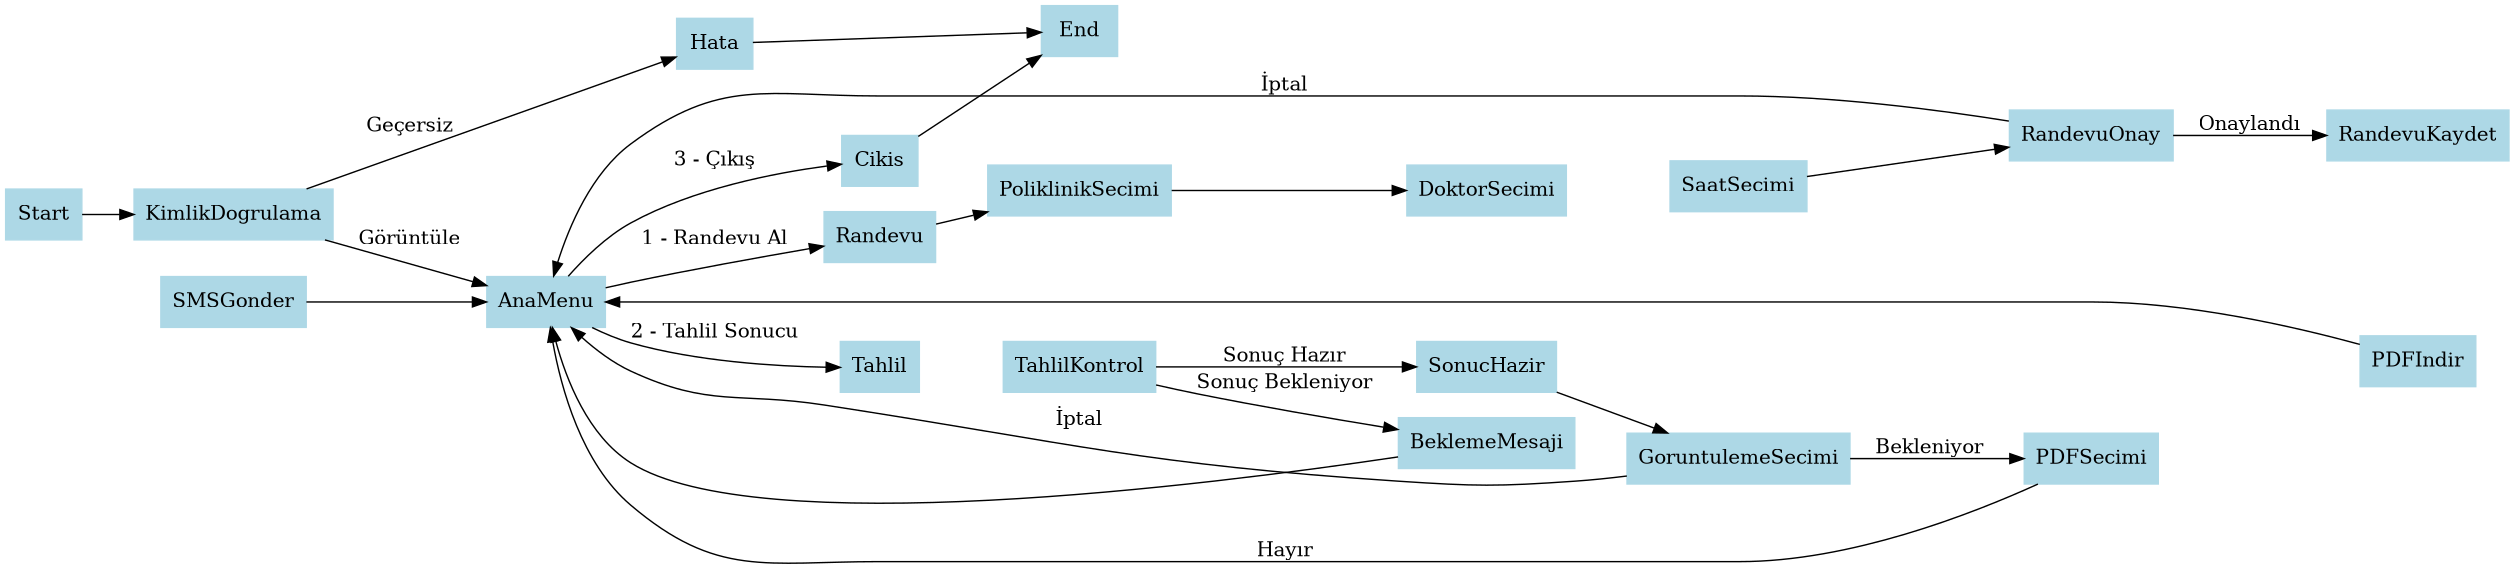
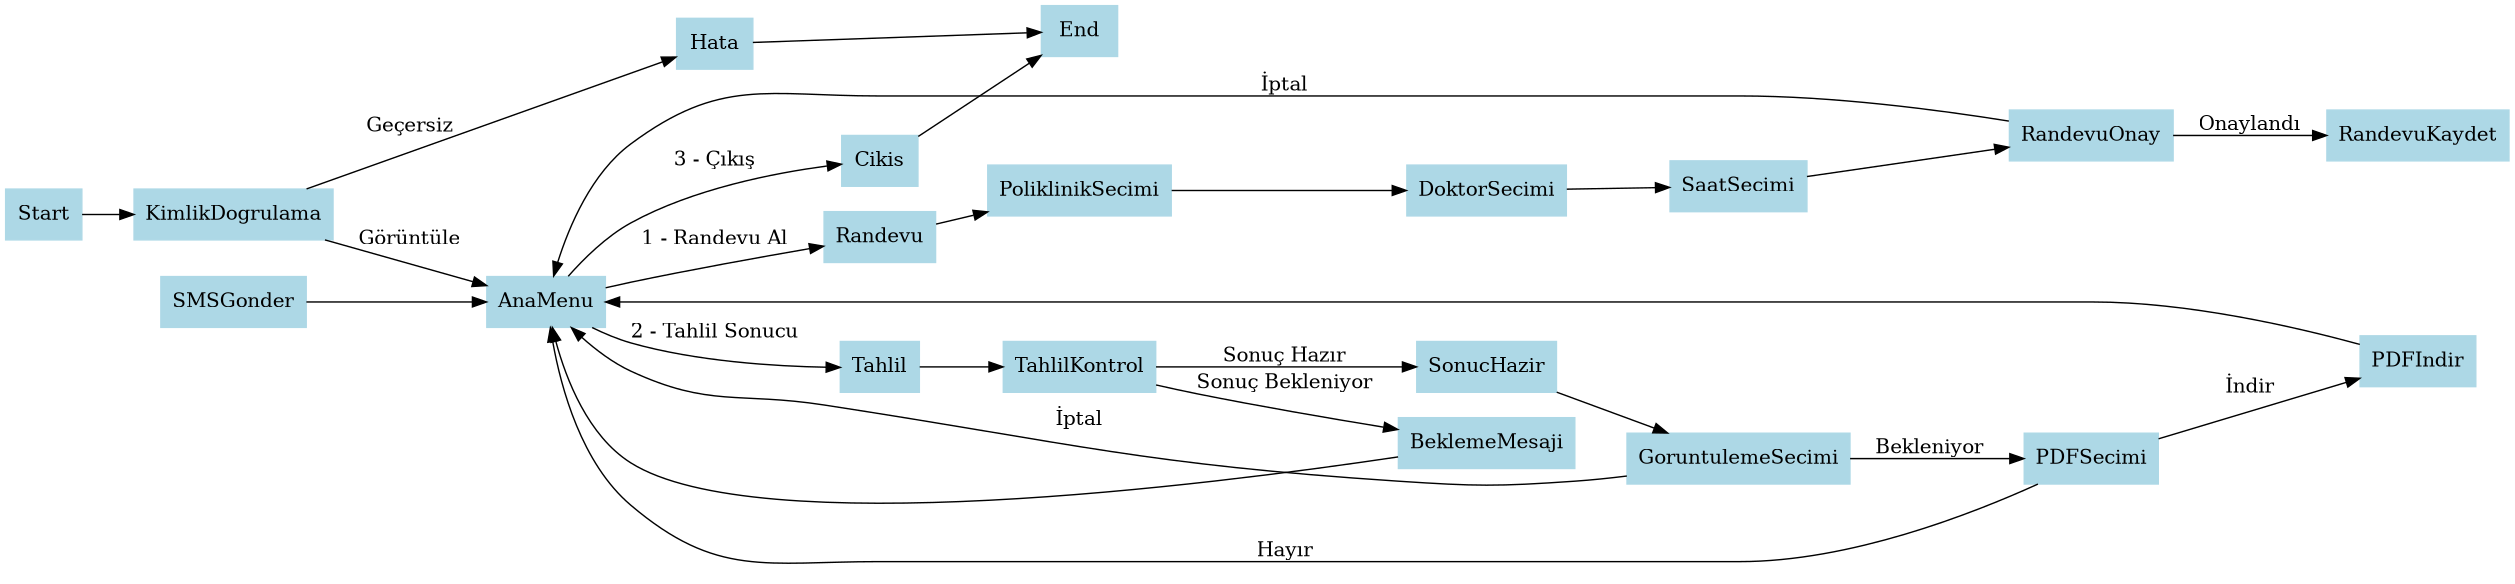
edge "DoktorSecimi" -> "SaatSecimi": added
edge "Tahlil" -> "TahlilKontrol": added
edge "PDFSecimi" -> "PDFIndir": added, label "İndir"
